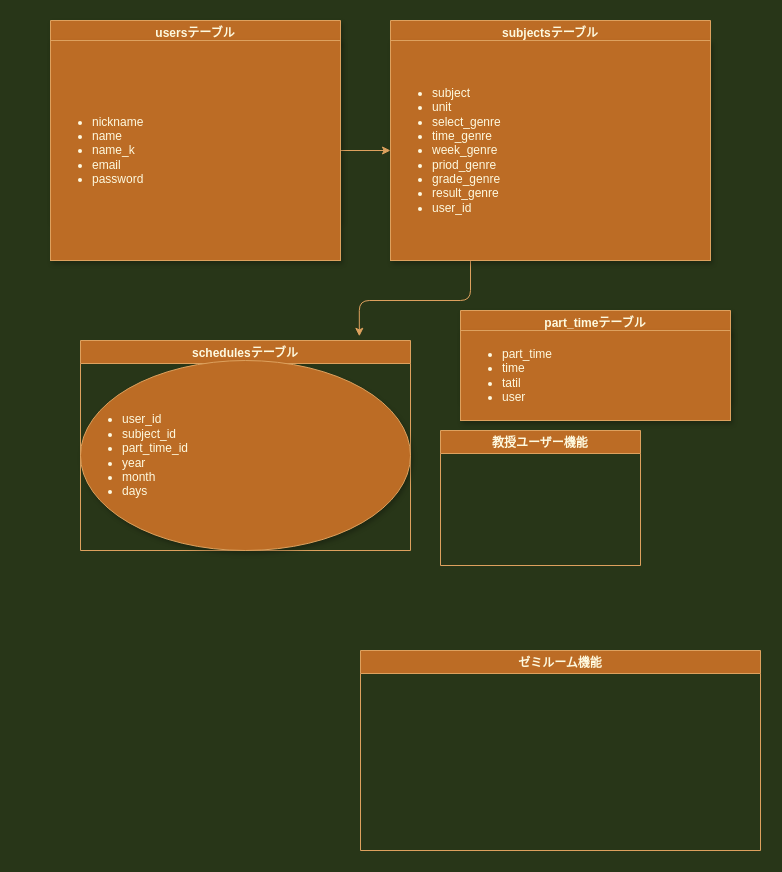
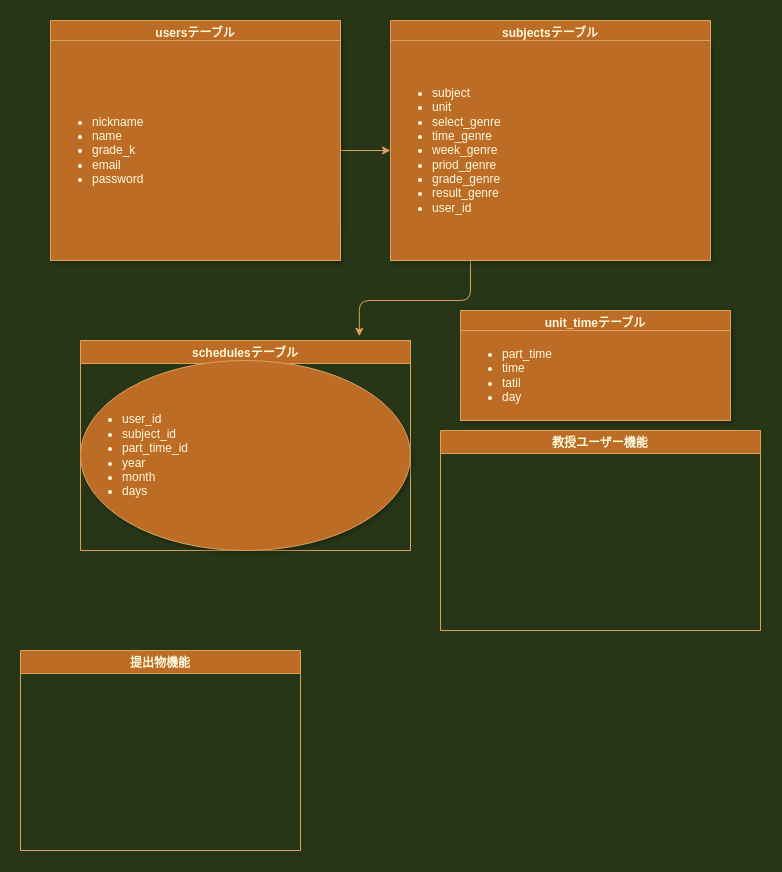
node "nickname name name_k email password": label "nickname name name_k email password" -> "nickname name grade_k email password"
node "part_timeテーブル": label "part_timeテーブル" -> "unit_timeテーブル"
node "part_time time tatil user": label "part_time time tatil user" -> "part_time time tatil day"
node "教授ユーザー機能": size 200x135 -> 320x200
node "提出物機能": added
node "ゼミルーム機能": removed
